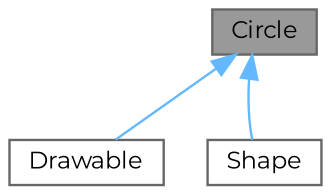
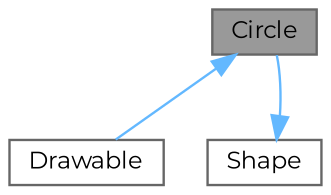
edge "Shape" -> "Circle": reversed
